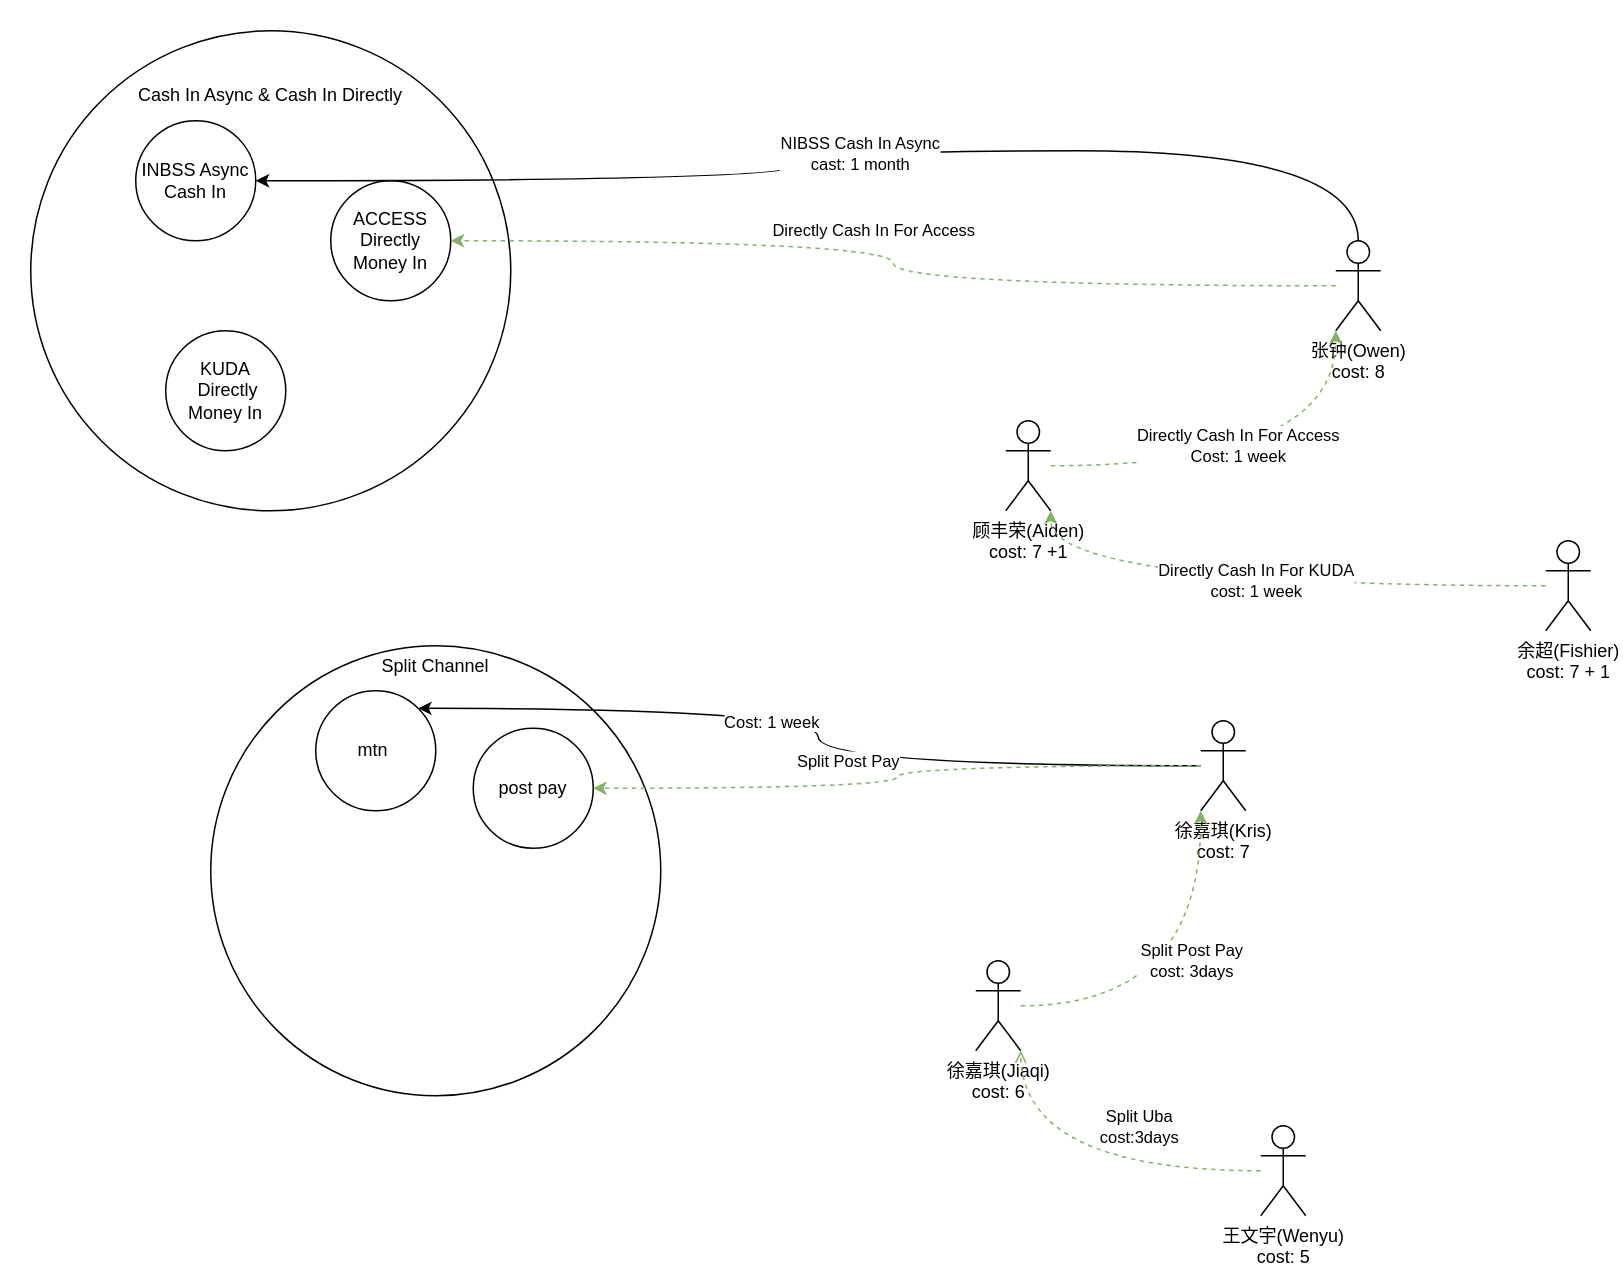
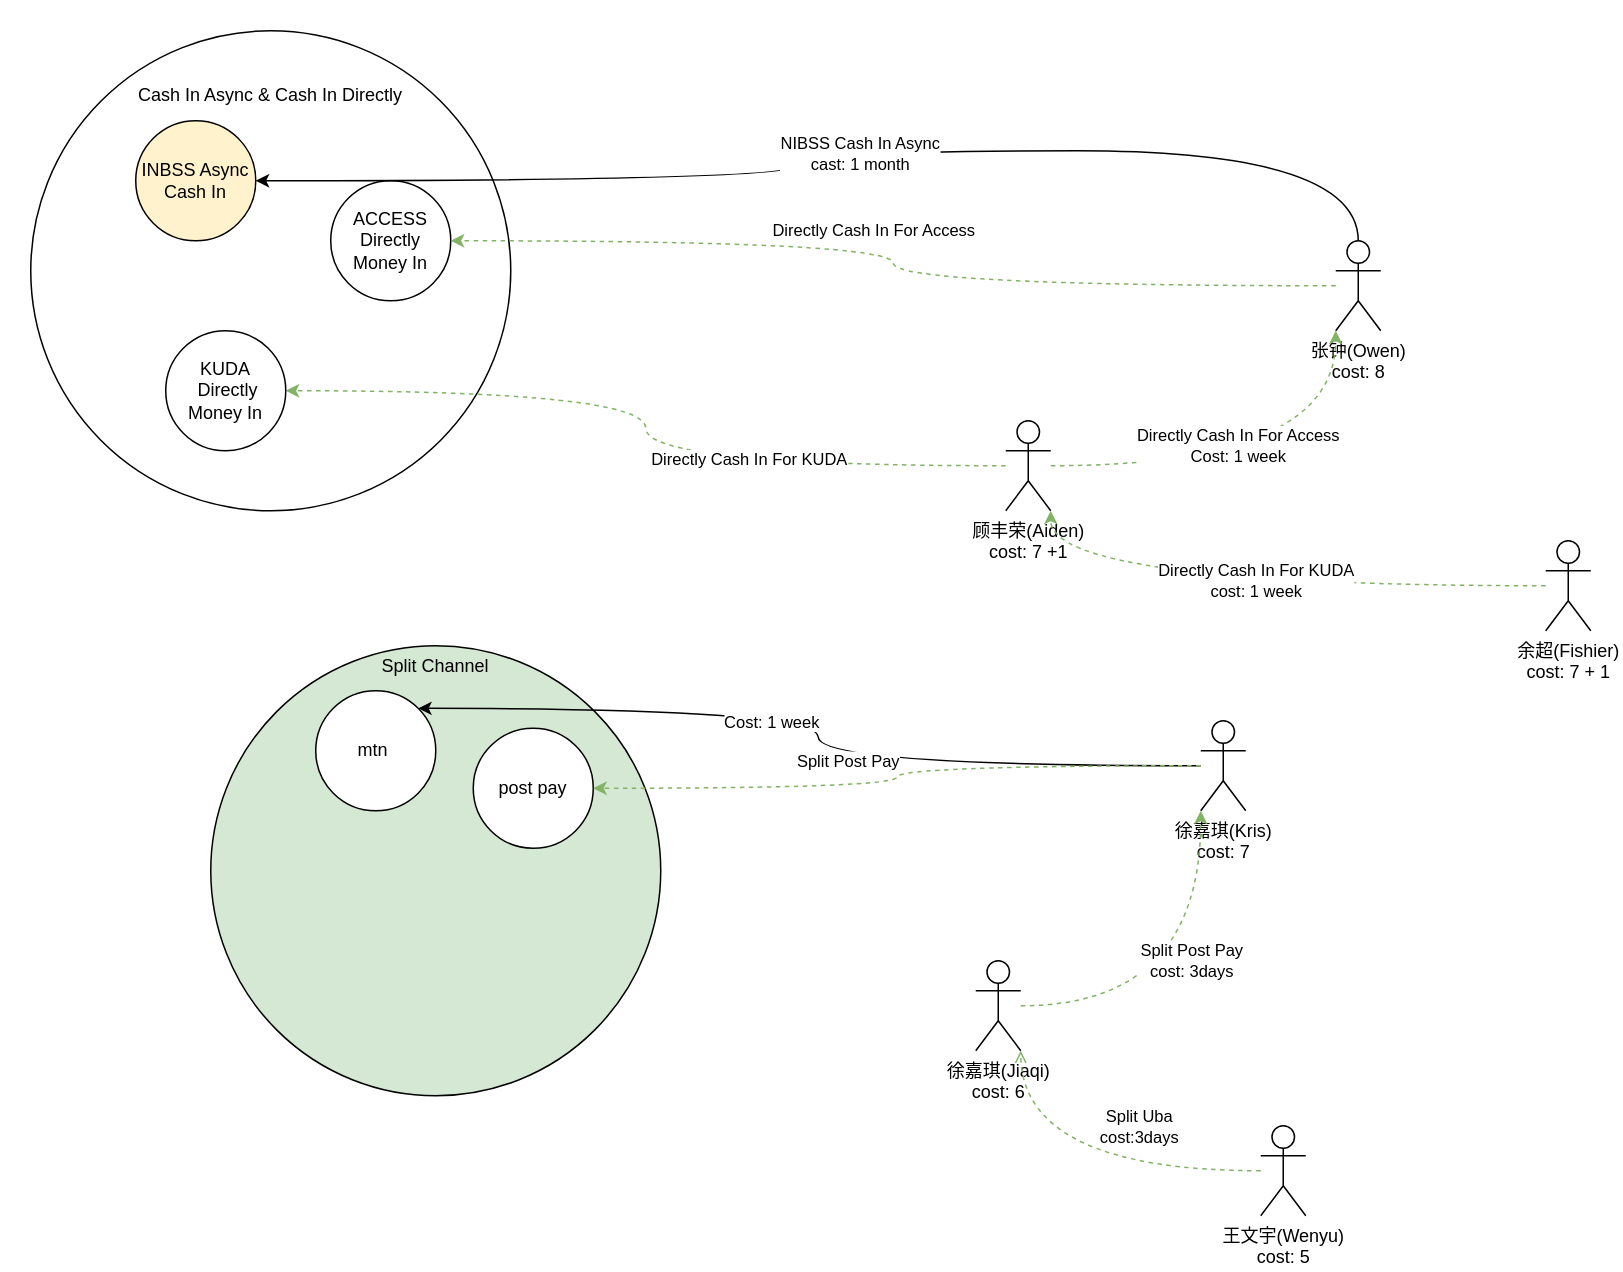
node "INBSS Async Cash In": fillcolor #ffffff -> #fff2cc
edge "顾丰荣(Aiden) cost: 7 +1" -> "KUDA Directly Money In": added, label "Directly Cash In For KUDA"
node "Split Channel": fillcolor #ffffff -> #d5e8d4
